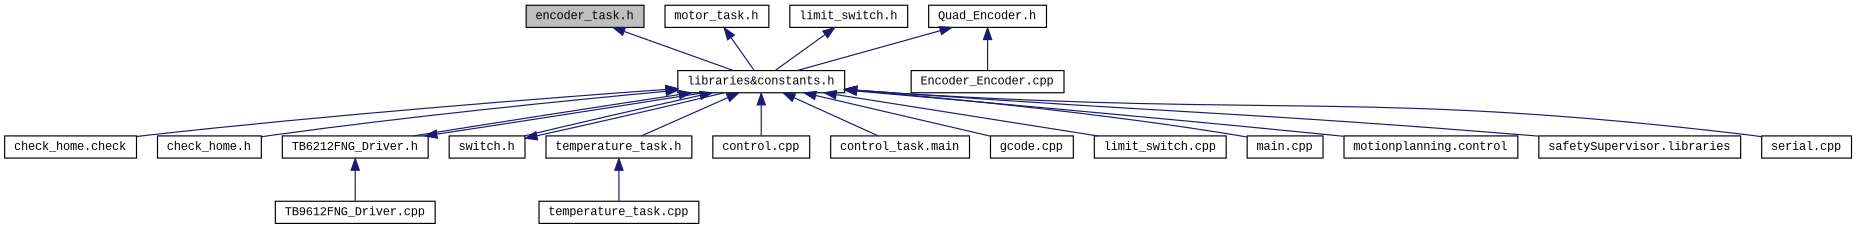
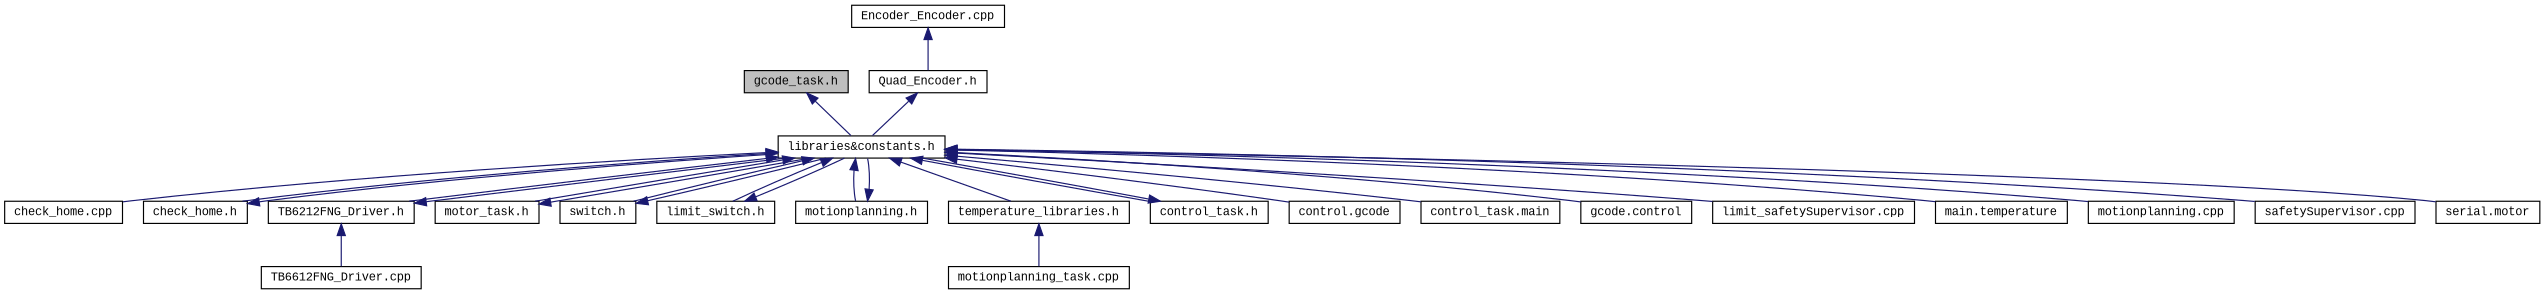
node "encoder_task.h": label "encoder_task.h" -> "gcode_task.h"
edge "Encoder_Encoder.cpp" -> "Quad_Encoder.h": reversed
node "check_home.check": label "check_home.check" -> "check_home.cpp"
node "temperature_task.h": label "temperature_task.h" -> "temperature_libraries.h"
node "control.cpp": label "control.cpp" -> "control.gcode"
node "gcode.cpp": label "gcode.cpp" -> "gcode.control"
node "limit_switch.cpp": label "limit_switch.cpp" -> "limit_safetySupervisor.cpp"
node "main.cpp": label "main.cpp" -> "main.temperature"
node "motionplanning.control": label "motionplanning.control" -> "motionplanning.cpp"
node "safetySupervisor.libraries": label "safetySupervisor.libraries" -> "safetySupervisor.cpp"
node "serial.cpp": label "serial.cpp" -> "serial.motor"
edge "libraries&constants.h" -> "check_home.h": added
edge "motor_task.h" -> "libraries&constants.h": added
edge "limit_switch.h" -> "libraries&constants.h": added
node "TB9612FNG_Driver.cpp": label "TB9612FNG_Driver.cpp" -> "TB6612FNG_Driver.cpp"
node "temperature_task.cpp": label "temperature_task.cpp" -> "motionplanning_task.cpp"
node "motionplanning.h": added
node "control_task.h": added
